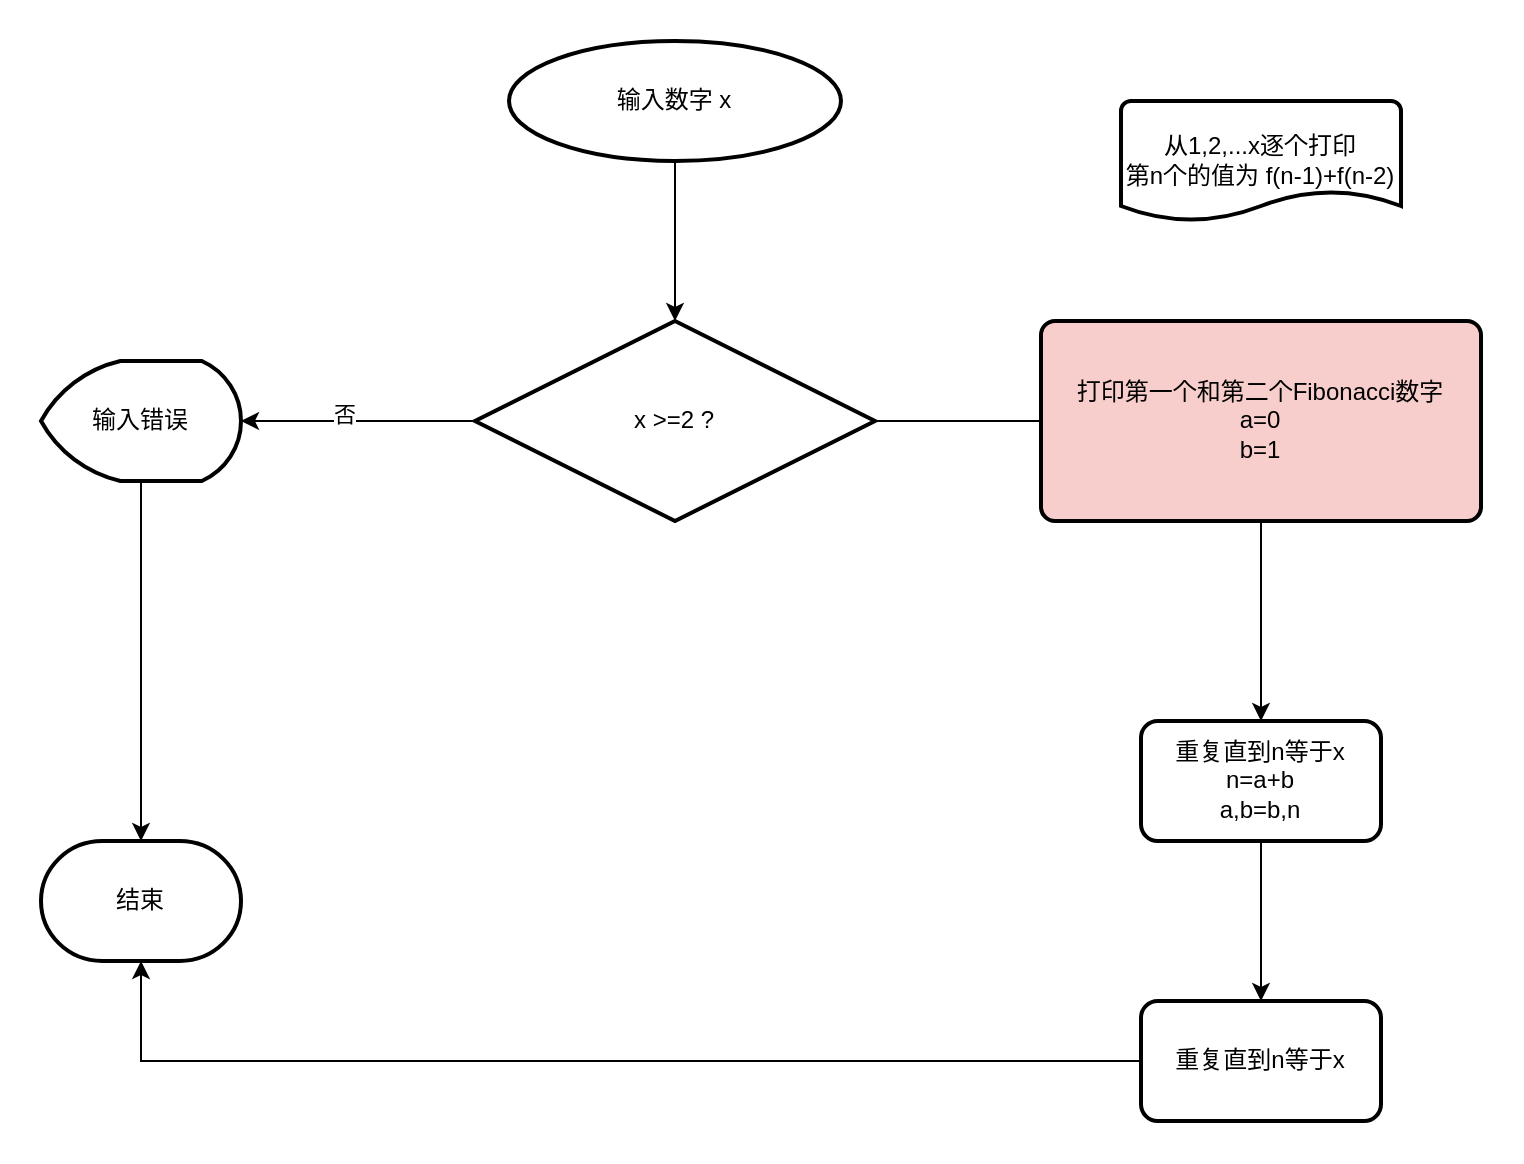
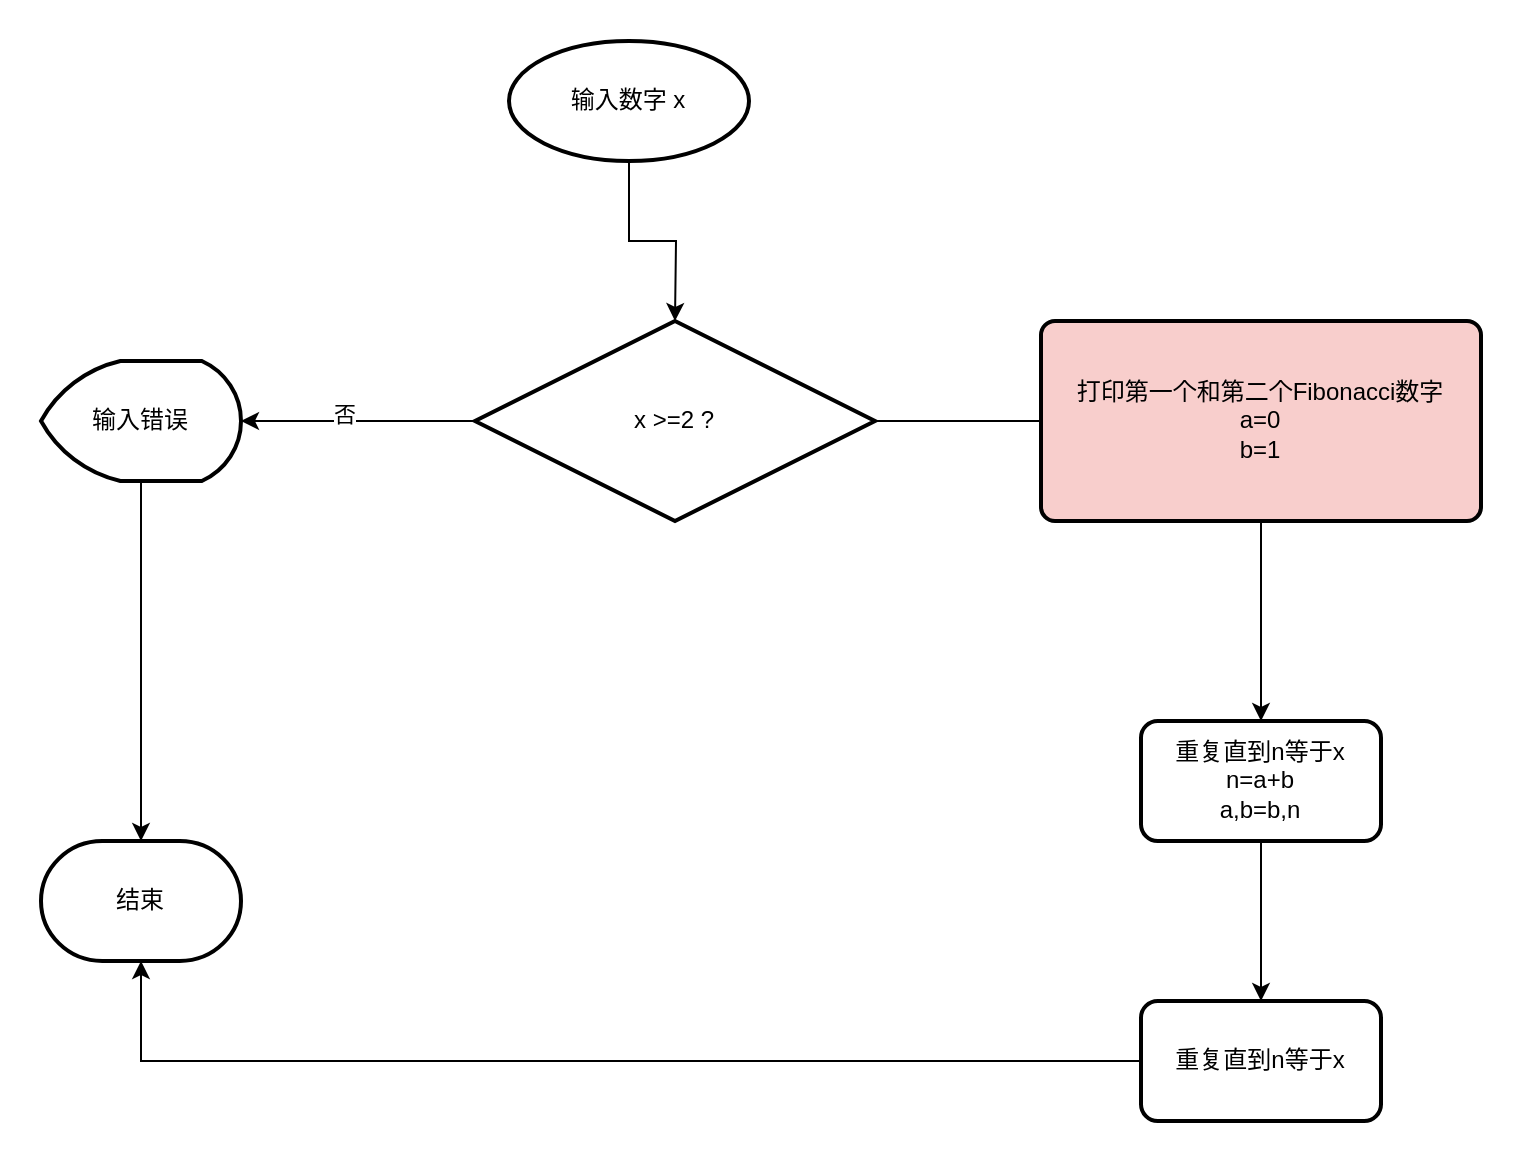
node "输入数字 x": size 332x120 -> 240x120
node "从1,2,...x逐个打印 第n个的值为 f(n-1)+f(n-2)": removed
